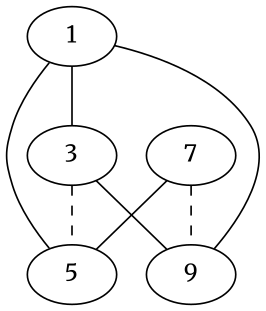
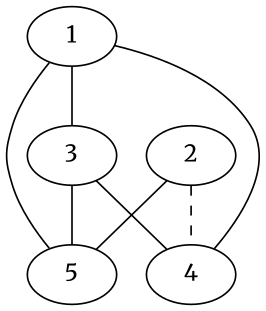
node "7": label "7" -> "2"
edge "3" -- "5": style dashed -> solid
node "9": label "9" -> "4"
